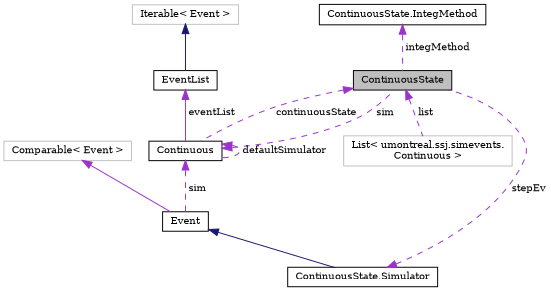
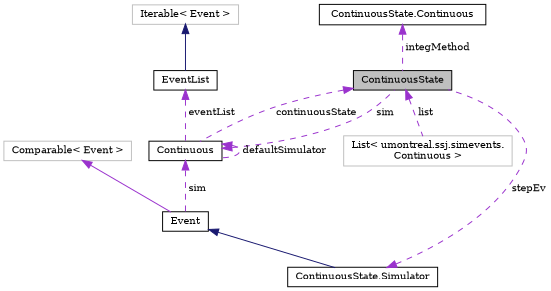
node "ContinuousState.IntegMethod": label "ContinuousState.IntegMethod" -> "ContinuousState.Continuous"
edge "Continuous" -> "EventList": style solid -> dashed
